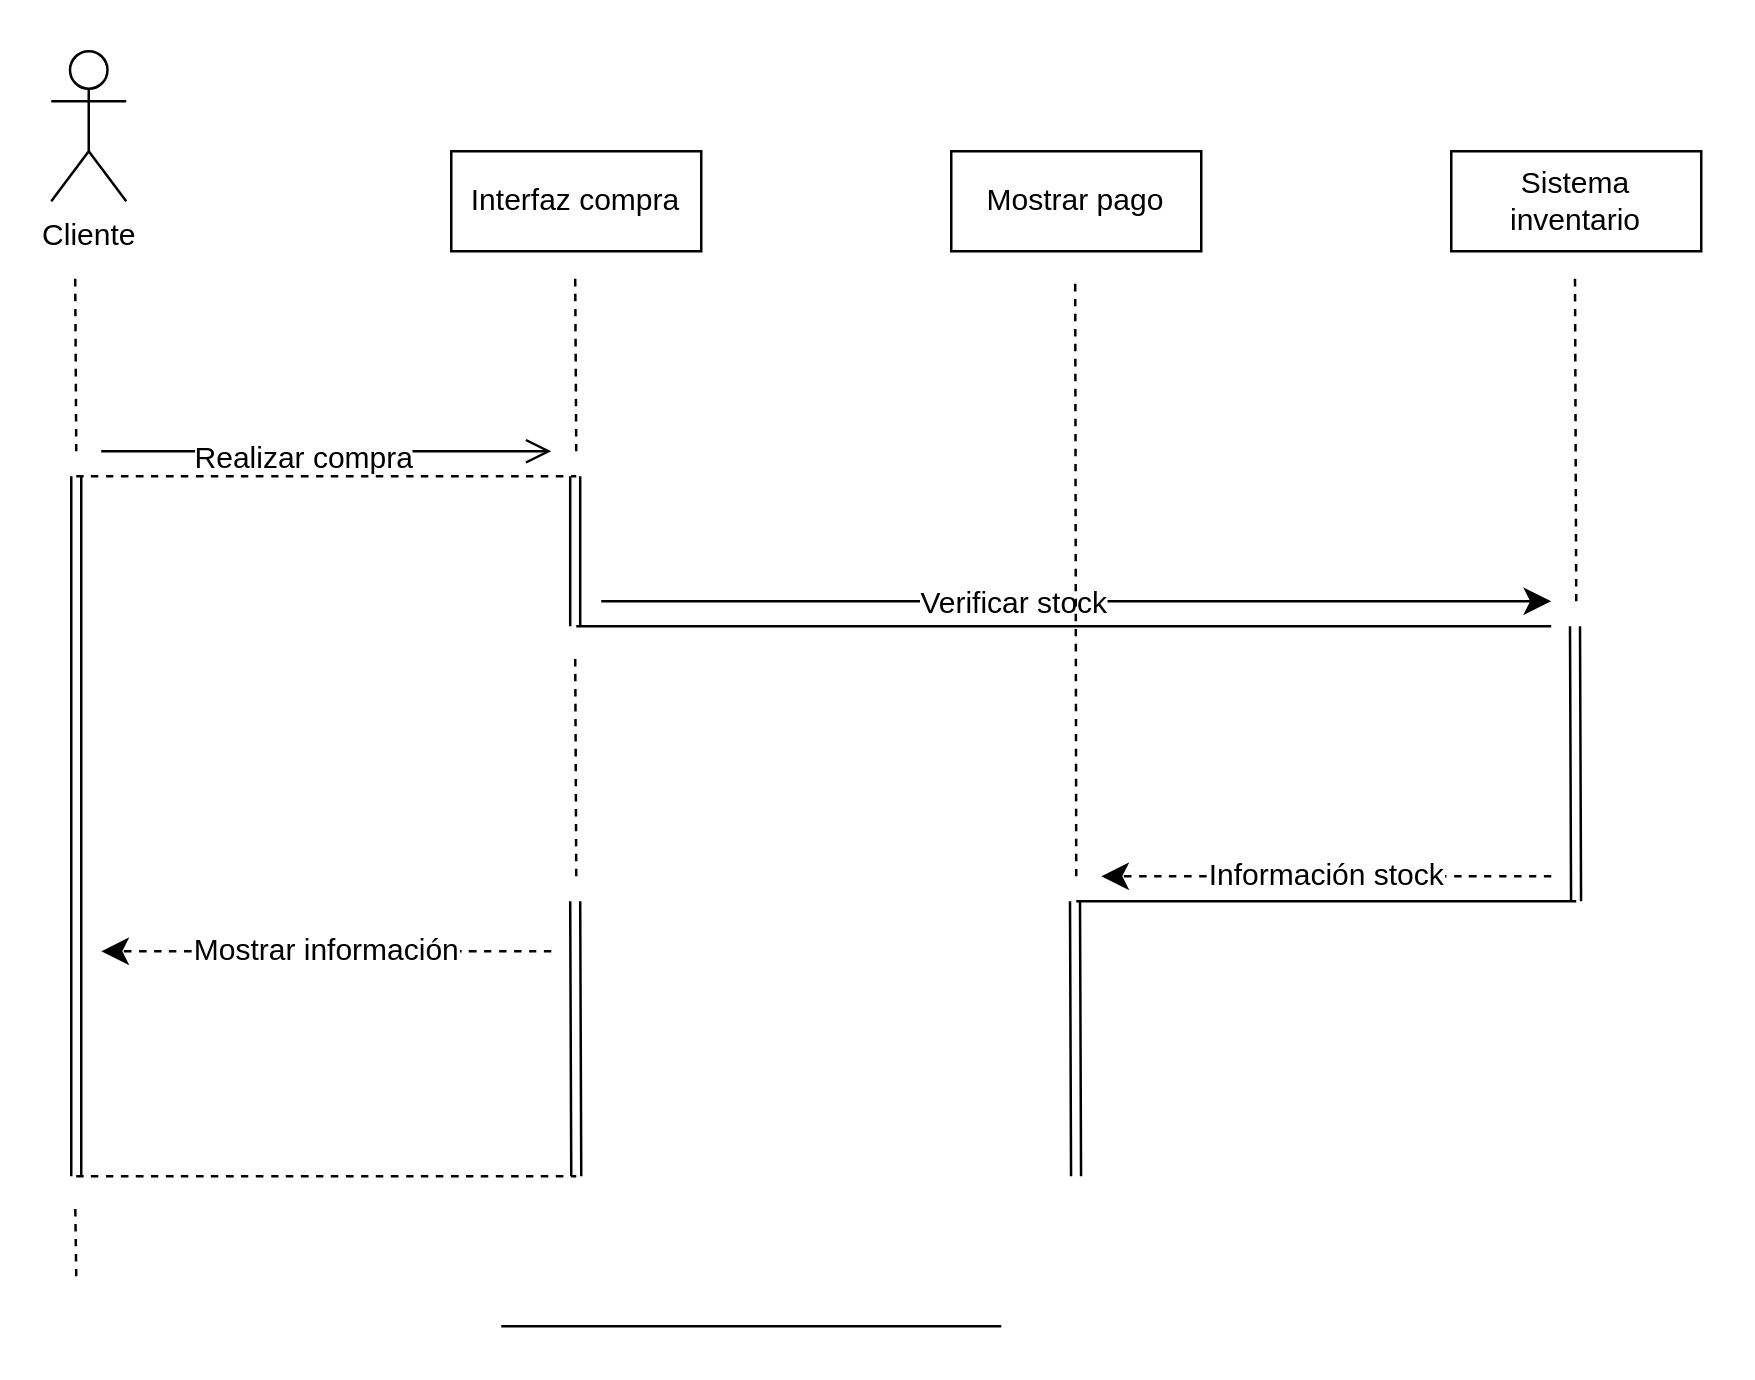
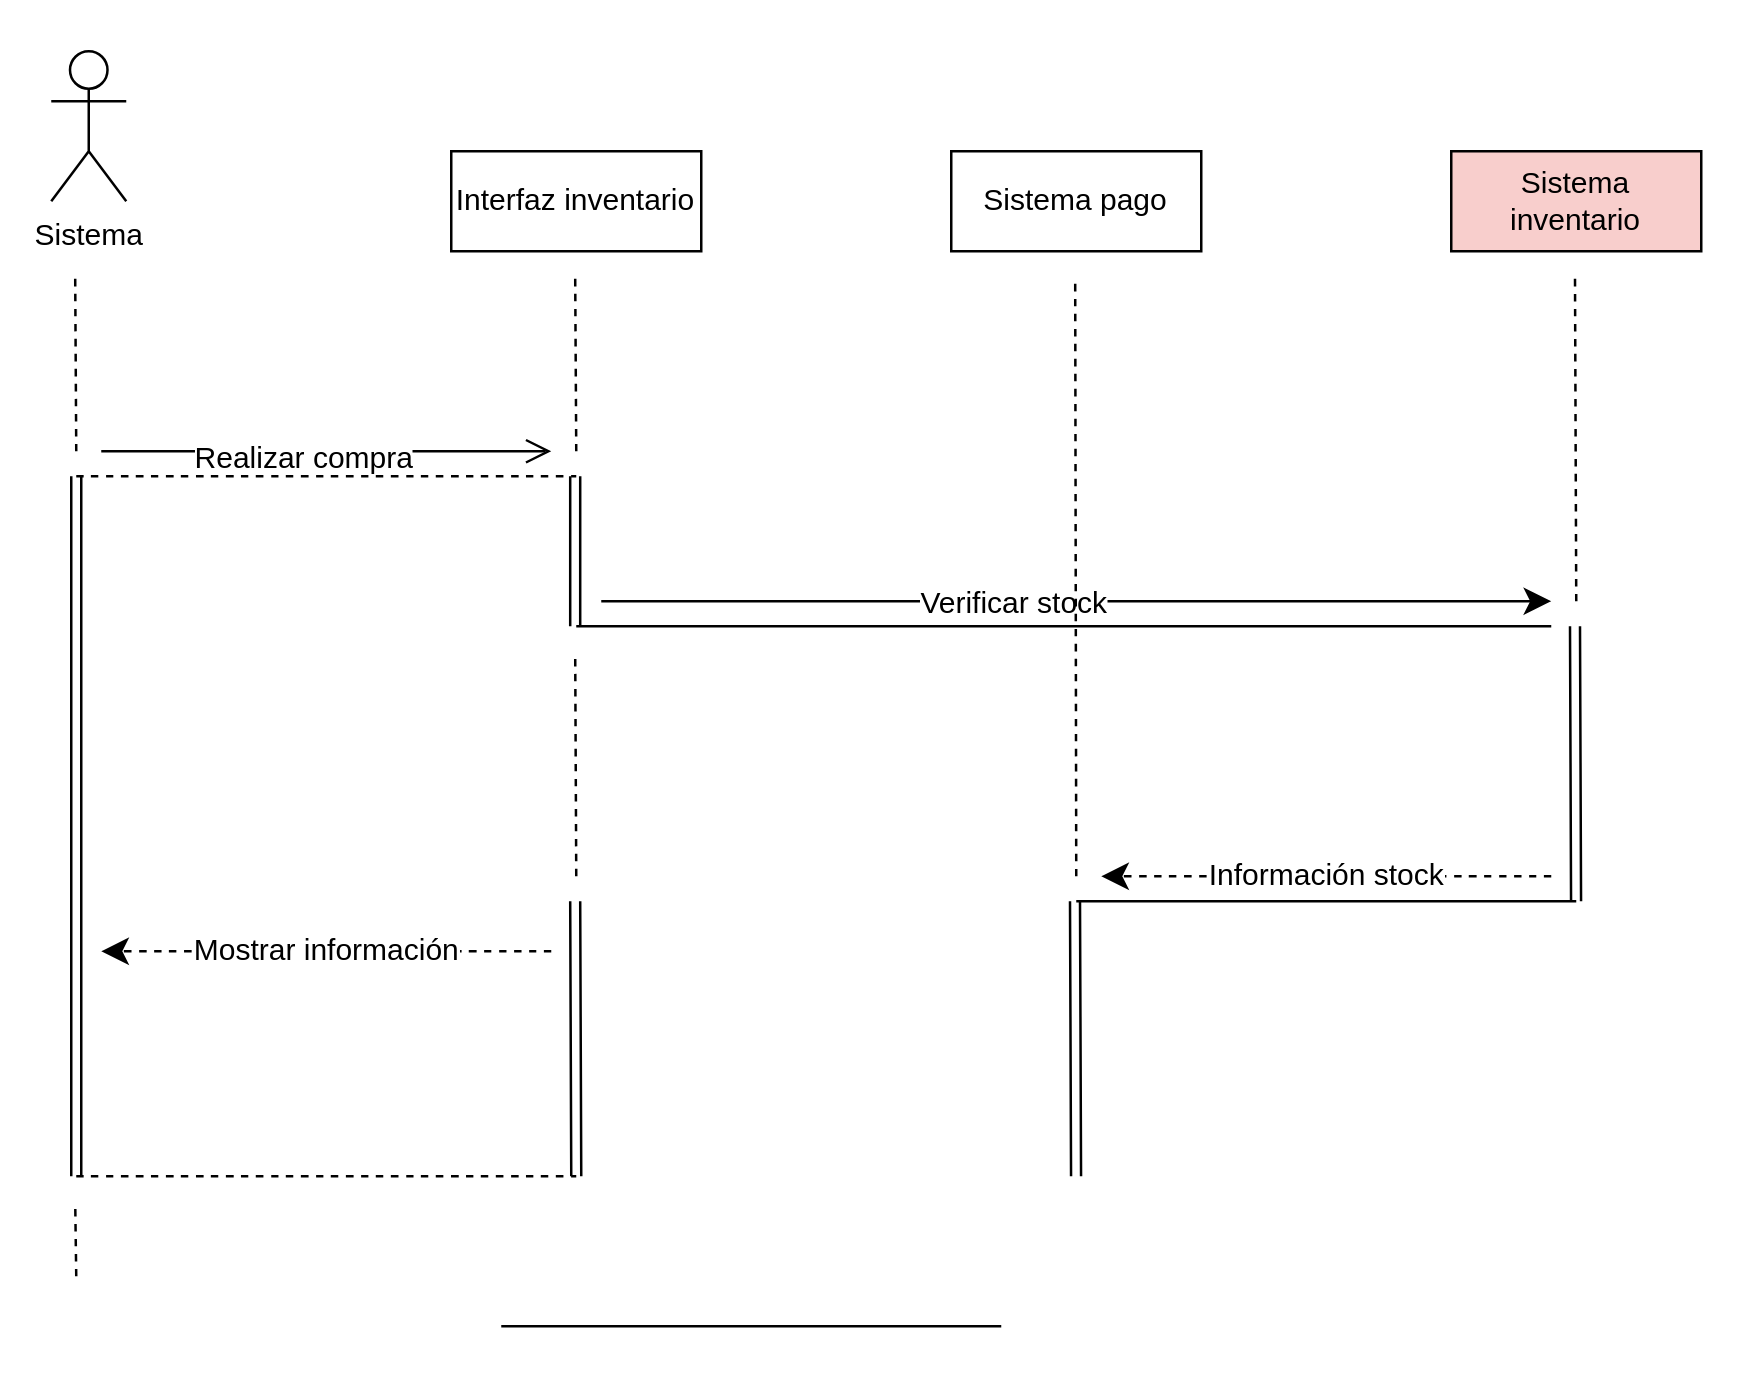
node "Interfaz compra": label "Interfaz compra" -> "Interfaz inventario"
node "Mostrar pago": label "Mostrar pago" -> "Sistema pago"
node "Sistema inventario": fillcolor #ffffff -> #f8cecc
node "Cliente": label "Cliente" -> "Sistema"
